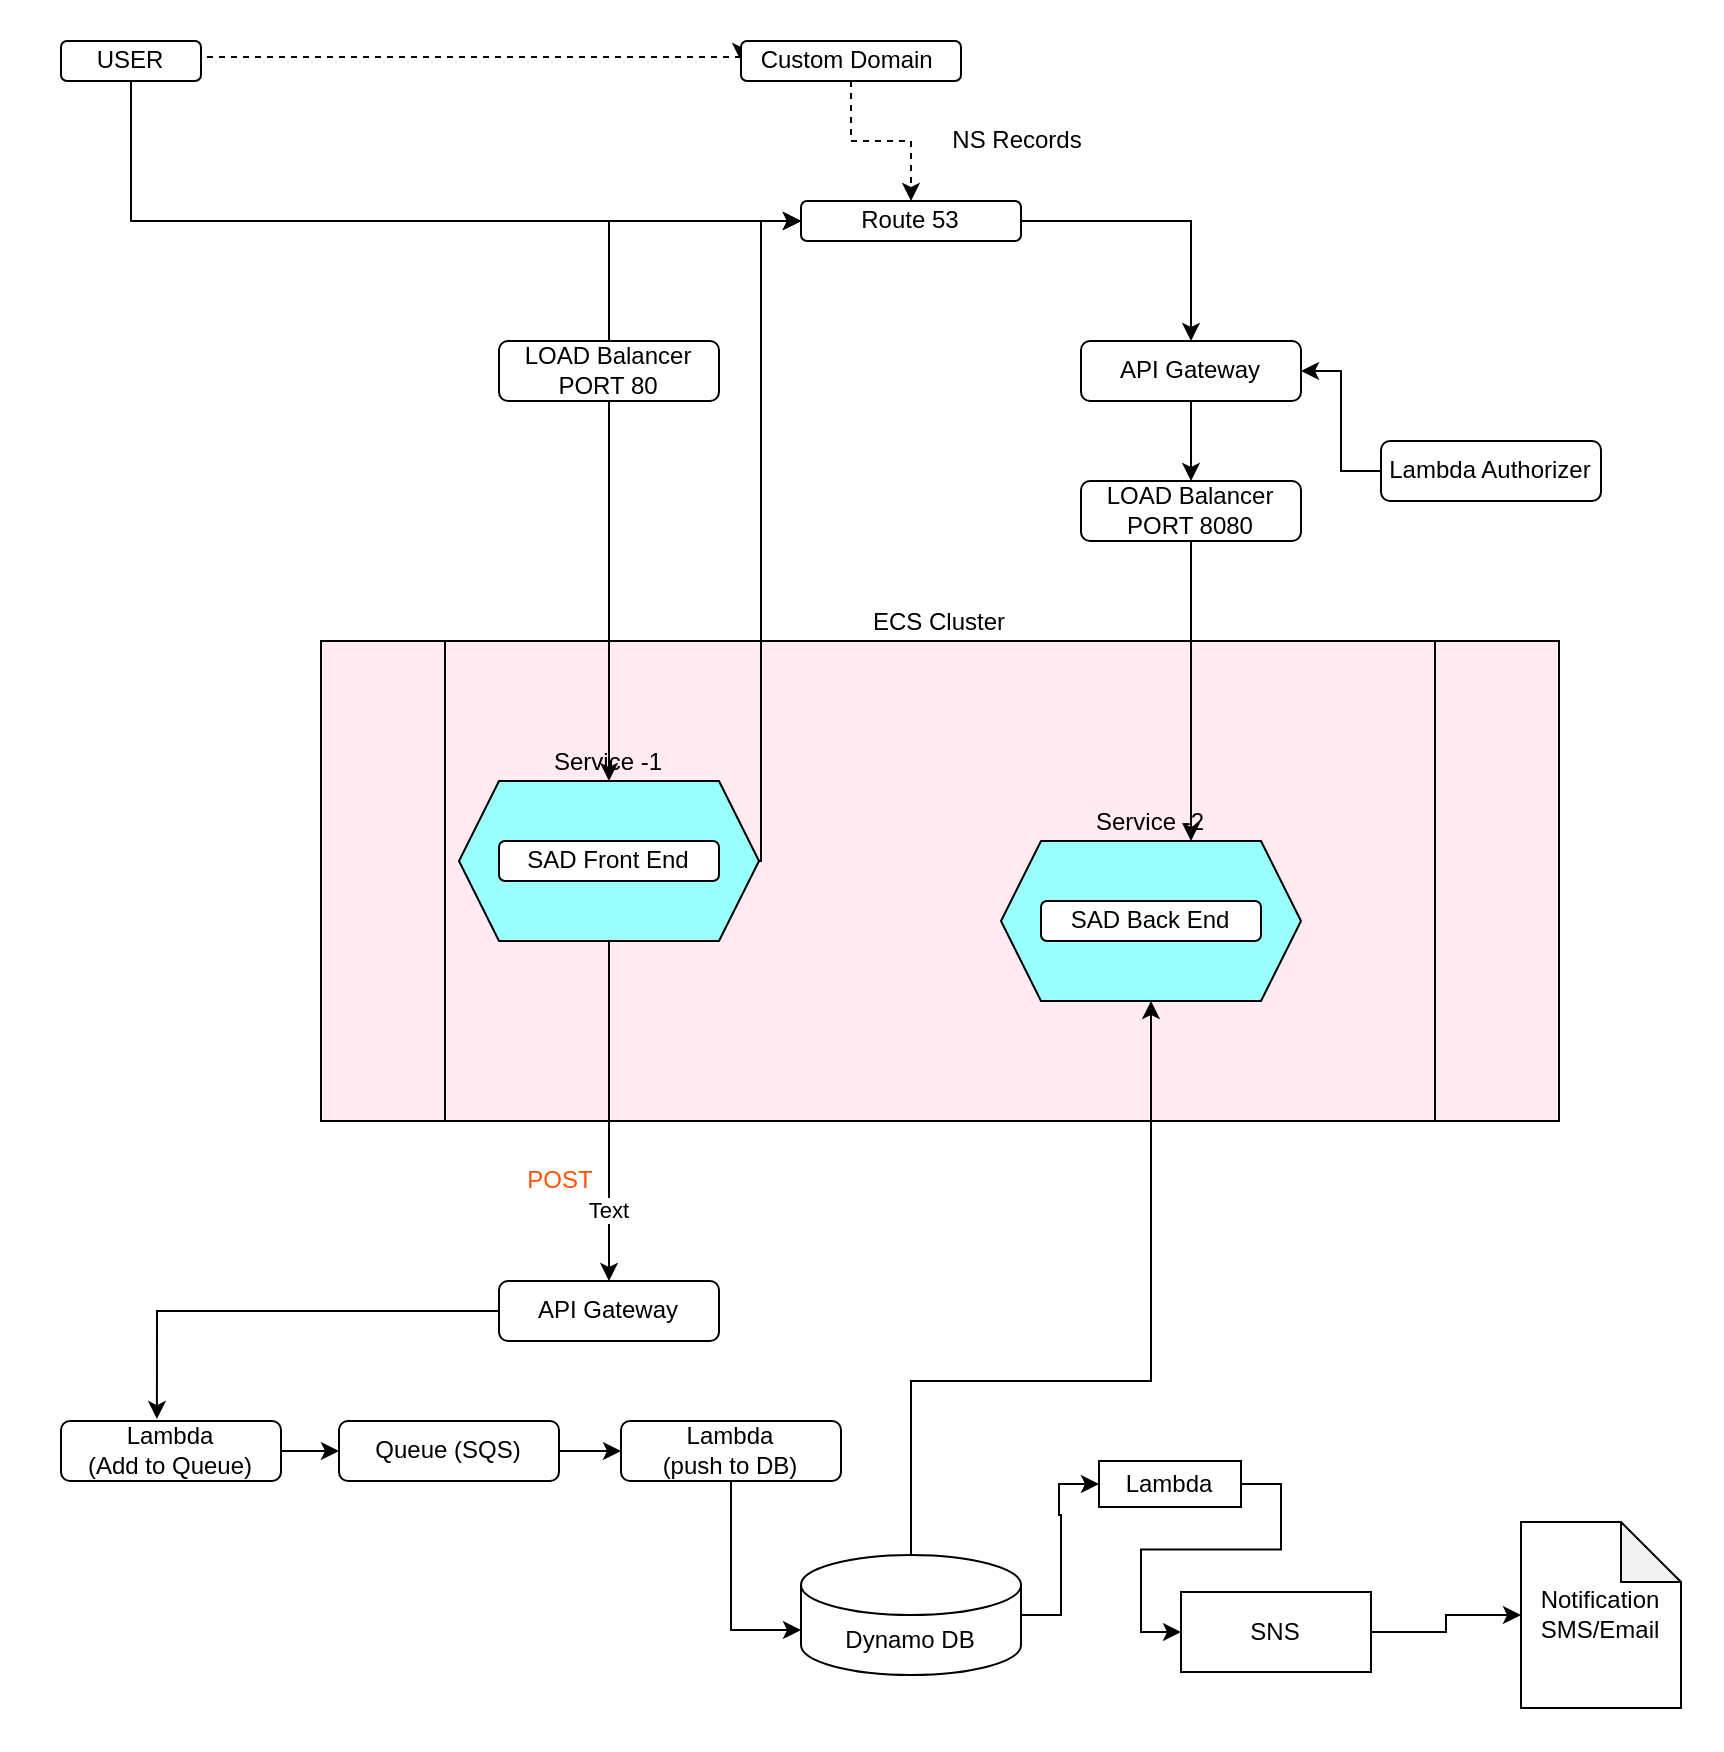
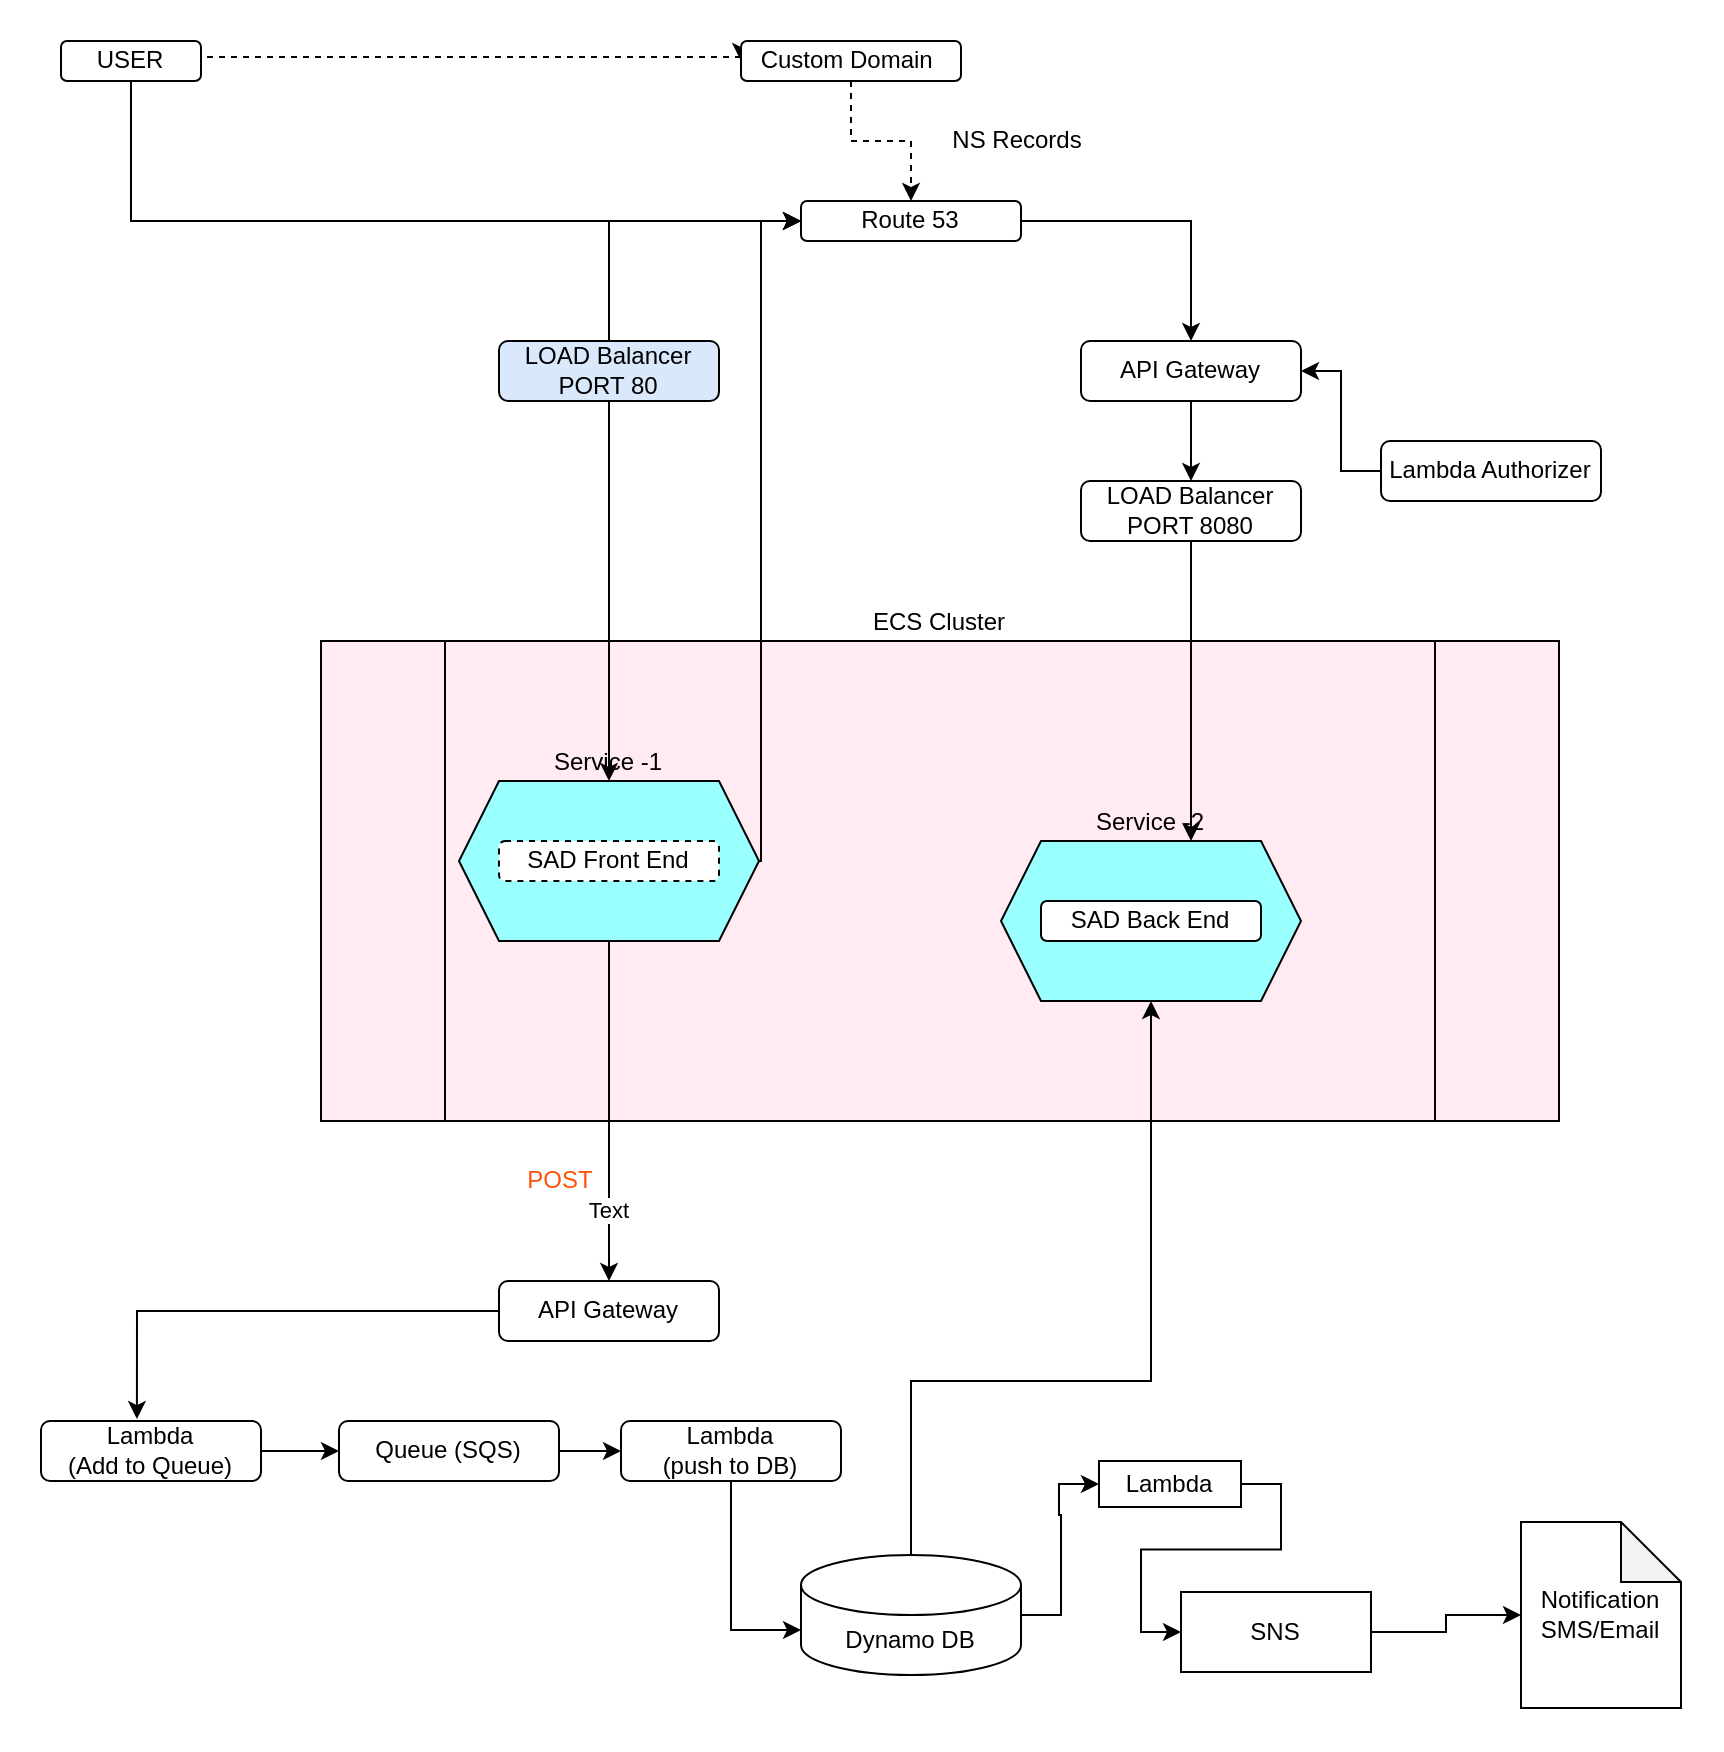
node "LOAD Balancer PORT 80": fillcolor #ffffff -> #dae8fc
node "SAD Front End": style solid -> dashed
node "Lambda (Add to Queue)": moved (171, 1451) -> (151, 1451)
